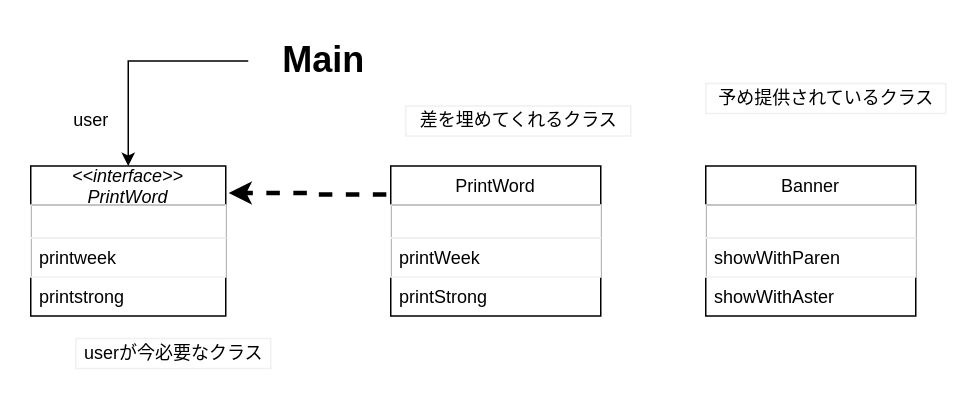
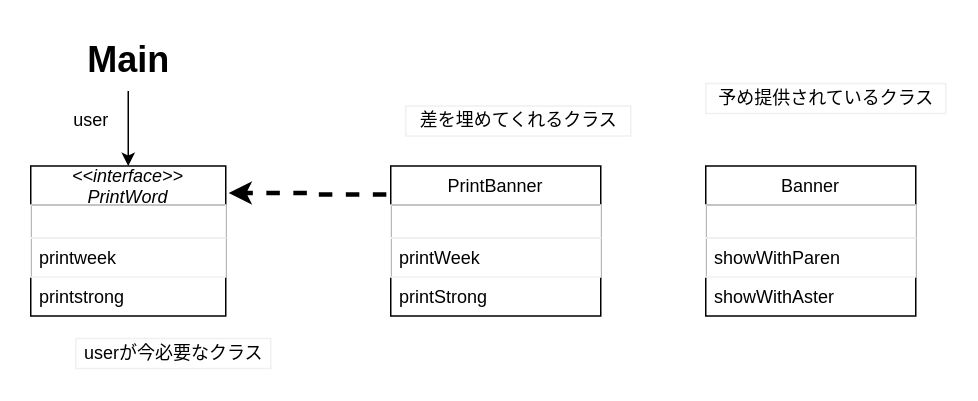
node "Main": moved (323, 61) -> (128, 61)
node "PrintWord": label "PrintWord" -> "PrintBanner"
